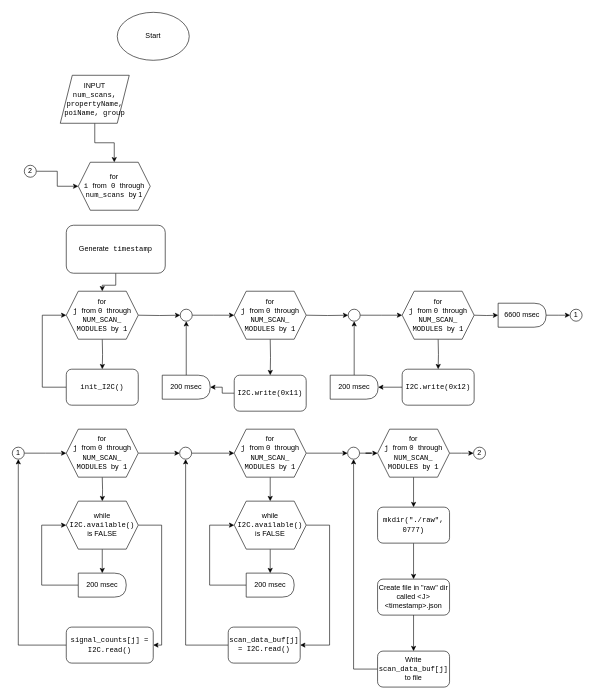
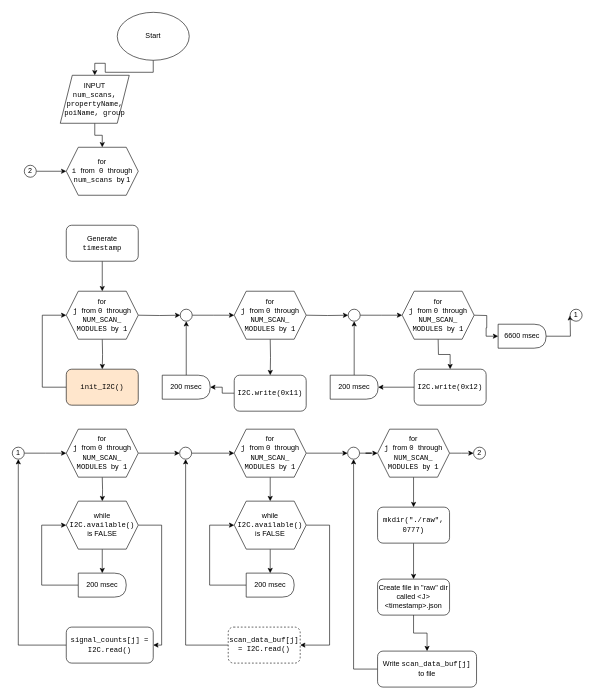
edge "Start" -> "INPUT num_scans, propertyName, poiName, group": added
node "for i from 0 through num_scans by 1": moved (114, 186) -> (102, 171)
node "Generate timestamp": size 99x48 -> 72x36
node "6600 msec": moved (522, 315) -> (522, 336)
node "init_I2C()": fillcolor #ffffff -> #ffe6cc
node "I2C.write(0x12)": moved (438, 387) -> (450, 387)
node "scan_data_buf[j] = I2C.read()": style solid -> dashed
node "Write scan_data_buf[j] to file": size 72x36 -> 99x36
